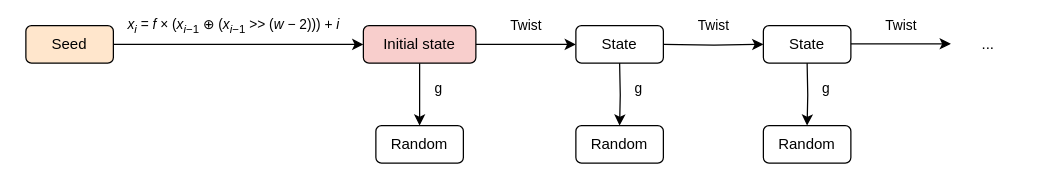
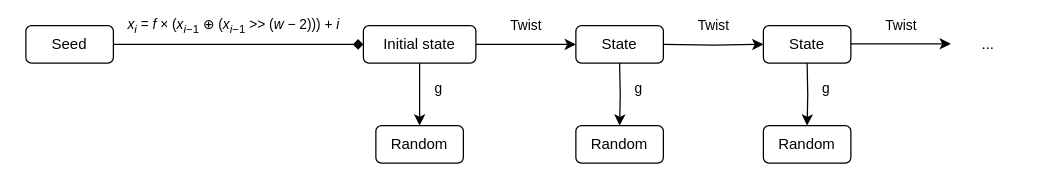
node "Seed": fillcolor #ffe6cc -> #ffffff
edge "Seed" -> "Initial state": arrowhead classic -> diamond
node "Initial state": fillcolor #f8cecc -> #ffffff
